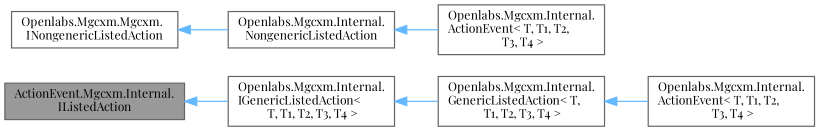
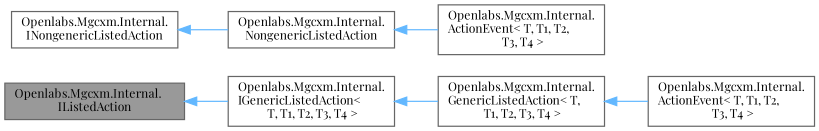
node "Openlabs.Mgcxm.Mgcxm. INongenericListedAction": label "Openlabs.Mgcxm.Mgcxm. INongenericListedAction" -> "Openlabs.Mgcxm.Internal. INongenericListedAction"
node "ActionEvent.Mgcxm.Internal. IListedAction": label "ActionEvent.Mgcxm.Internal. IListedAction" -> "Openlabs.Mgcxm.Internal. IListedAction"
